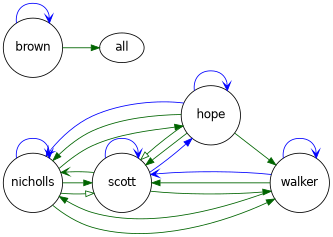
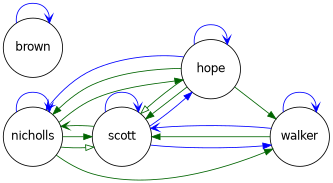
node "all": removed
edge "scott" -> "walker": color darkgreen -> blue
edge "walker" -> "nicholls": removed
